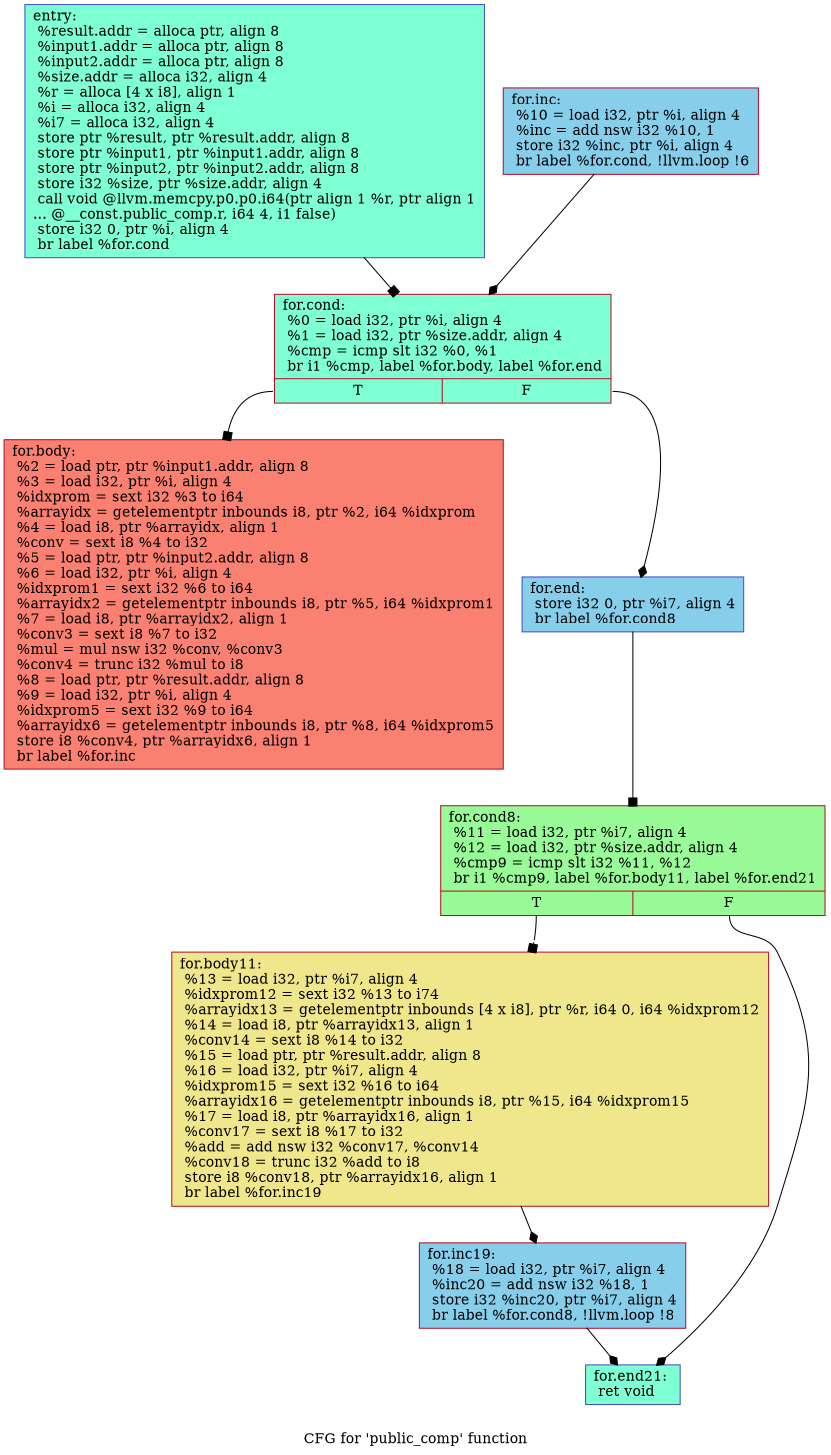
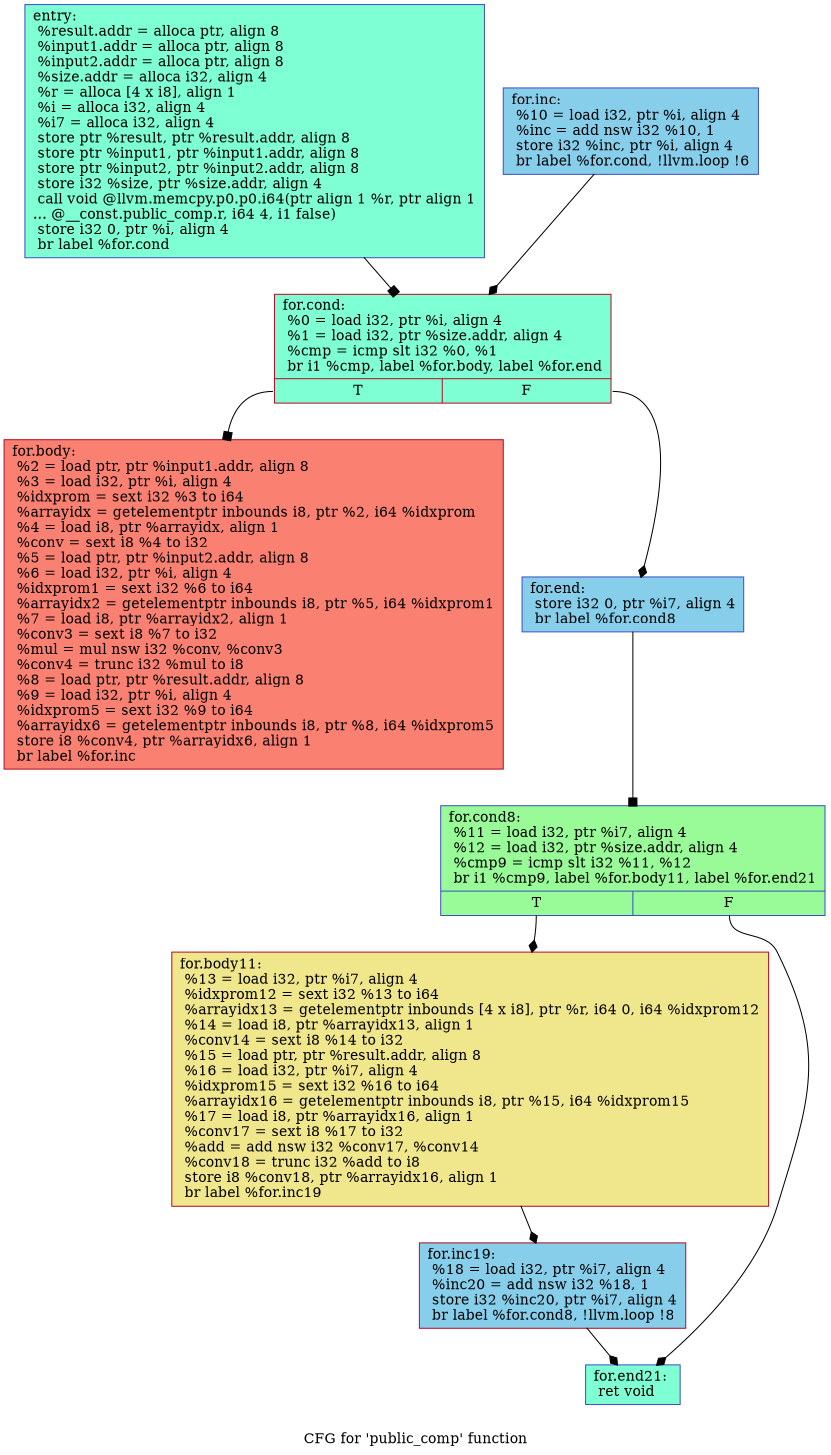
node "for.inc:": color #b70d28ff -> #3d50c3ff
node "for.cond8:": color #b70d28ff -> #3d50c3ff
edge "for.cond8:" -> "for.body11:": arrowhead box -> diamond
node "for.body11:": text "%idxprom12 = sext i32 %13 to i74" -> "%idxprom12 = sext i32 %13 to i64"
